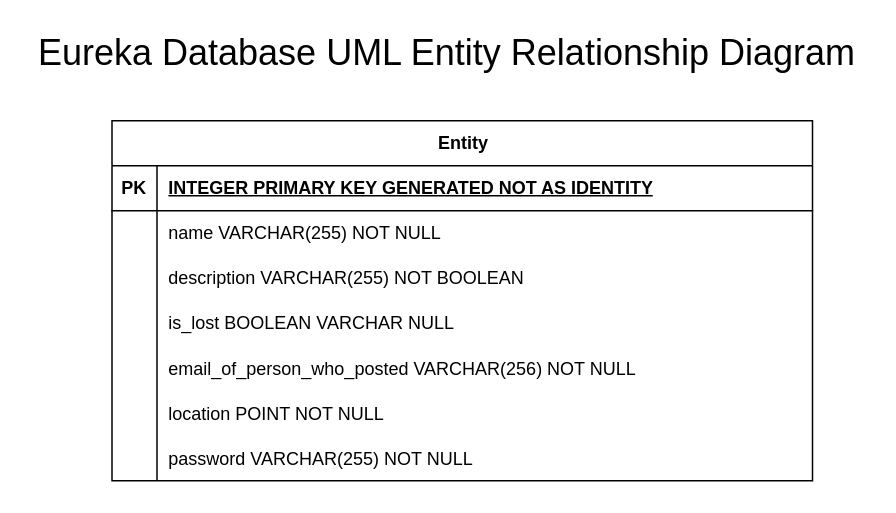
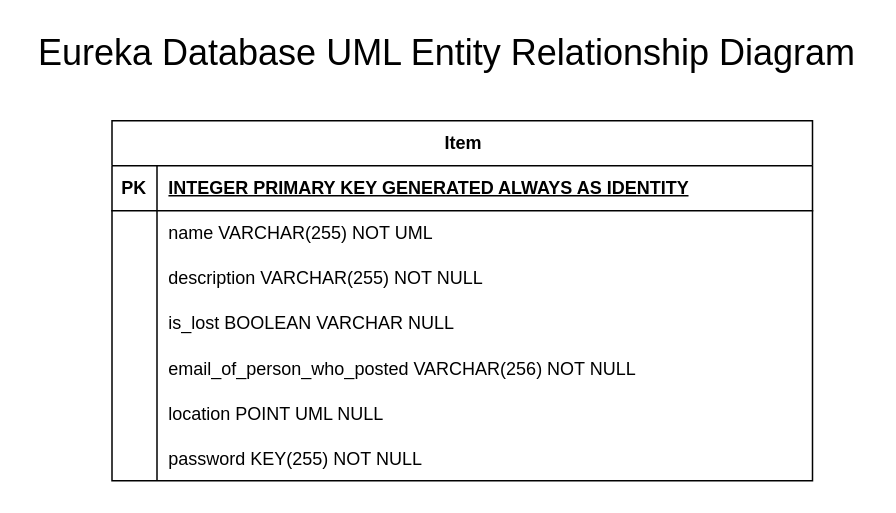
node "Entity": label "Entity" -> "Item"
node "INTEGER PRIMARY KEY GENERATED NOT AS IDENTITY": label "INTEGER PRIMARY KEY GENERATED NOT AS IDENTITY" -> "INTEGER PRIMARY KEY GENERATED ALWAYS AS IDENTITY"
node "name VARCHAR(255) NOT NULL": label "name VARCHAR(255) NOT NULL" -> "name VARCHAR(255) NOT UML"
node "description VARCHAR(255) NOT BOOLEAN": label "description VARCHAR(255) NOT BOOLEAN" -> "description VARCHAR(255) NOT NULL"
node "location POINT NOT NULL": label "location POINT NOT NULL" -> "location POINT UML NULL"
node "password VARCHAR(255) NOT NULL": label "password VARCHAR(255) NOT NULL" -> "password KEY(255) NOT NULL"
